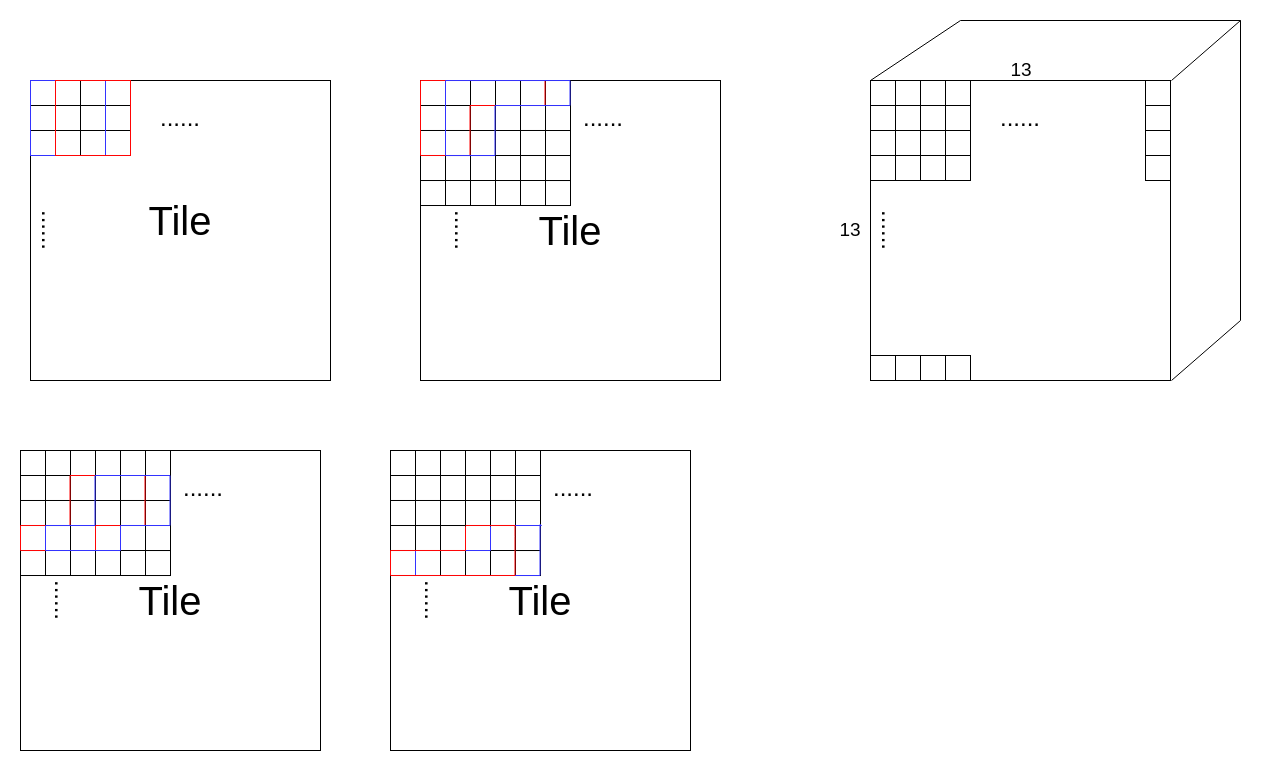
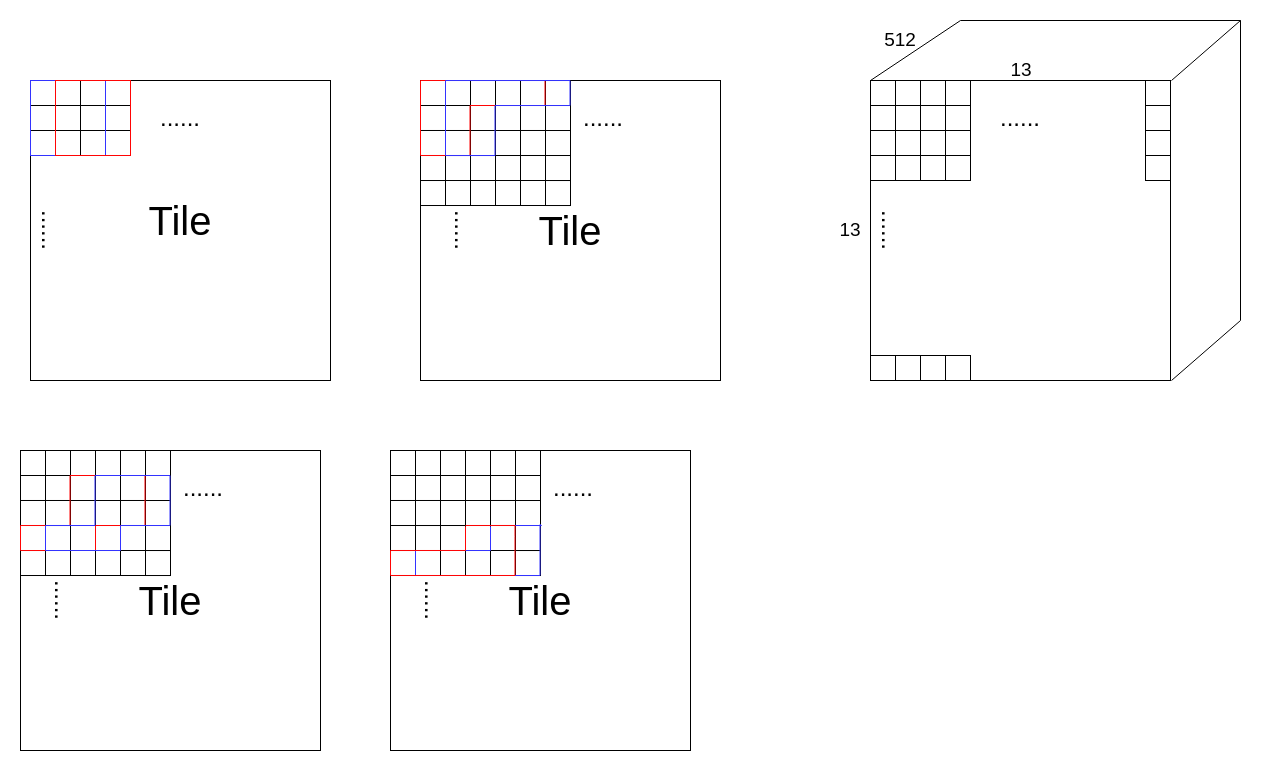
node "512": added
